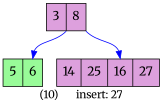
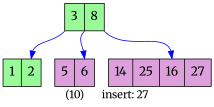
node "3": fillcolor plum -> palegreen
node "1": added
node "5": fillcolor palegreen -> plum
